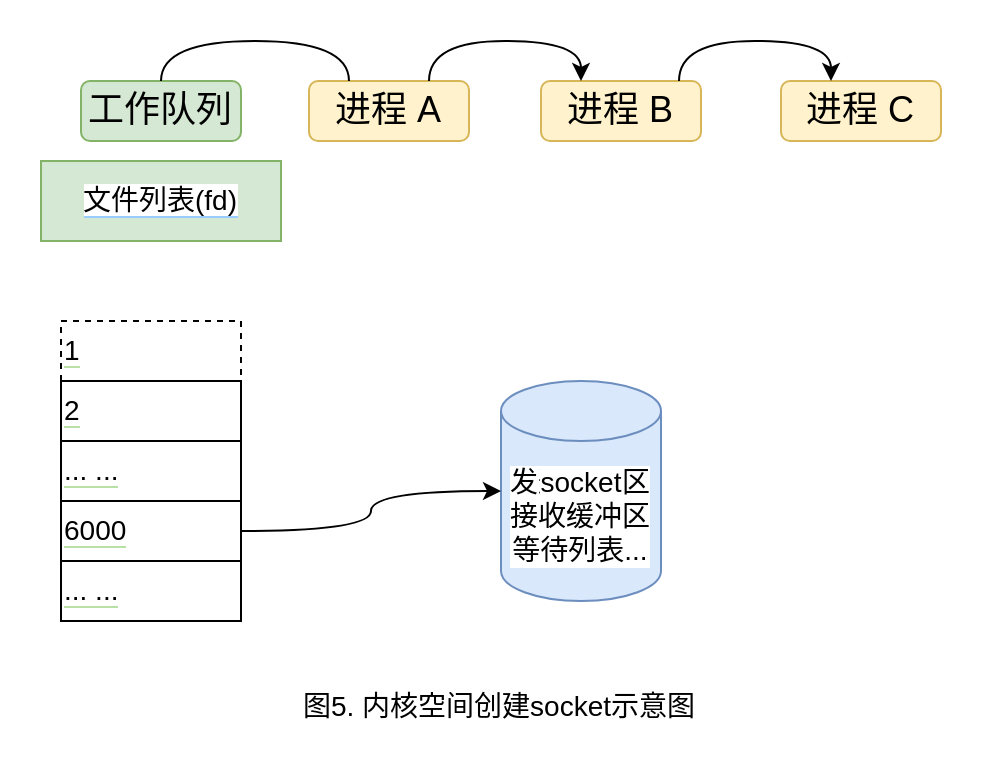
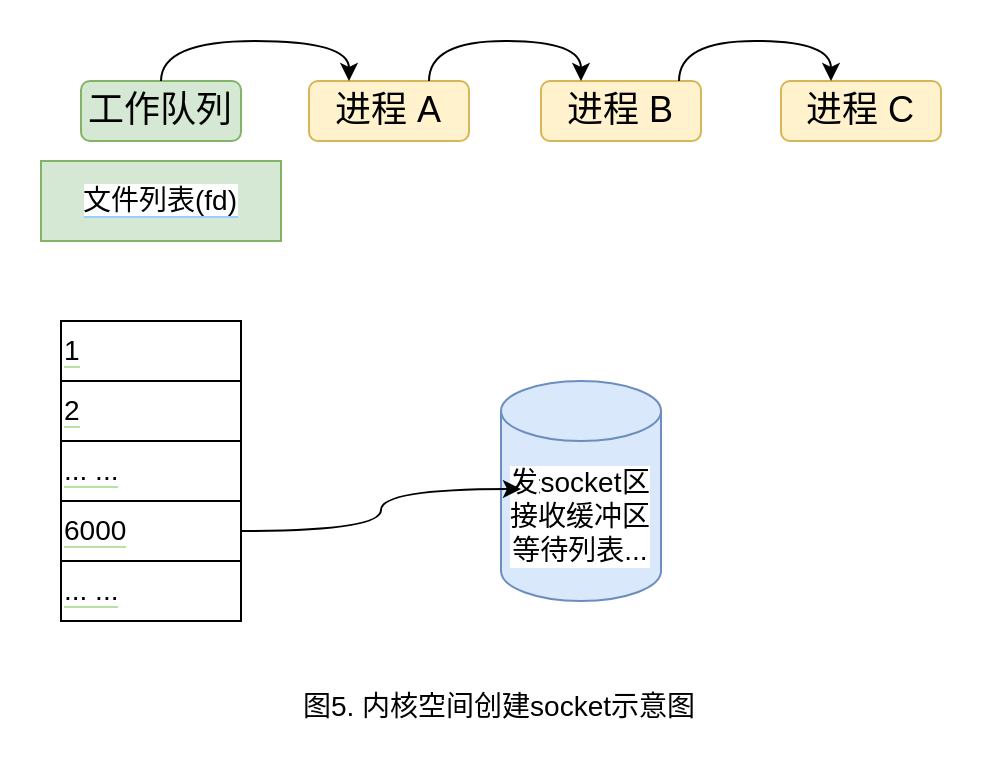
edge "工作队列" -- "进程 A": arrowhead none -> classic
node "1": style dashed -> solid
edge "6000" -> "发送缓冲区 接收缓冲区 等待列表...": now "6000" -> "socket"
